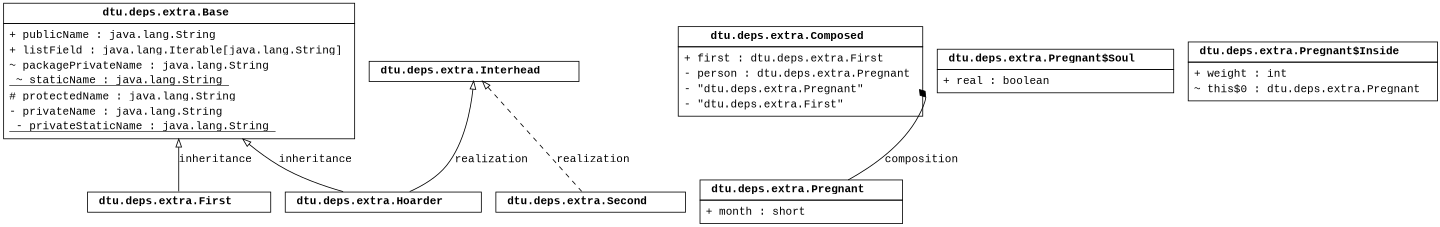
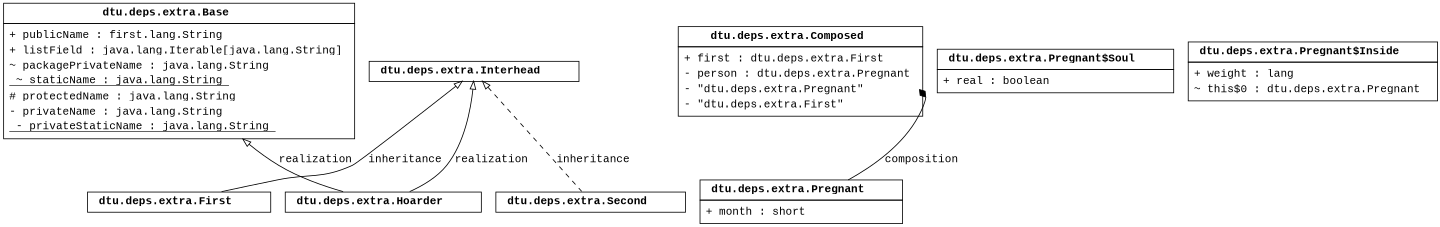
node "dtu.deps.extra.Base": text "+ publicName : java.lang.String" -> "+ publicName : first.lang.String"
node "dtu.deps.extra.Pregnant$Inside": text "+ weight : int" -> "+ weight : lang"
edge "dtu.deps.extra.Hoarder" -> "dtu.deps.extra.Base": label "inheritance" -> "realization"
edge "dtu.deps.extra.Second" -> "dtu.deps.extra.Interhead": label "realization" -> "inheritance"
edge "dtu.deps.extra.First" -> "dtu.deps.extra.Base": now "dtu.deps.extra.First" -> "dtu.deps.extra.Interhead"
